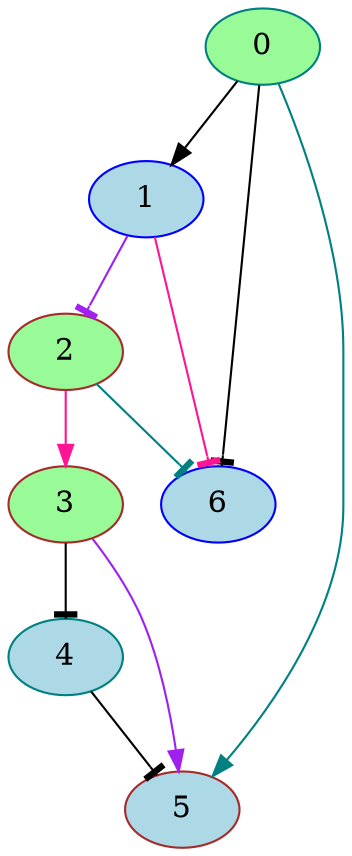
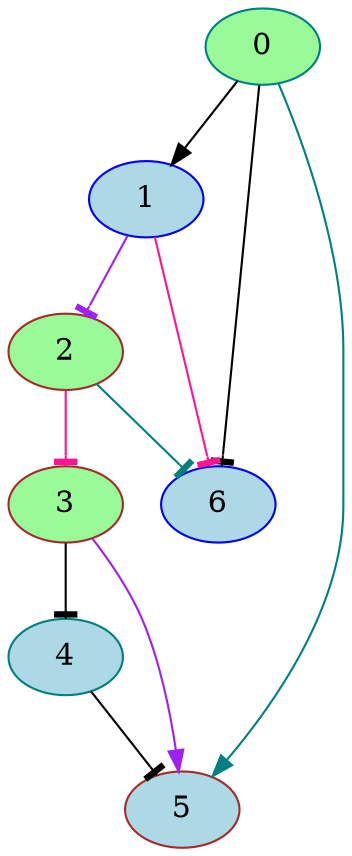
edge "2" -> "3": arrowhead normal -> tee
